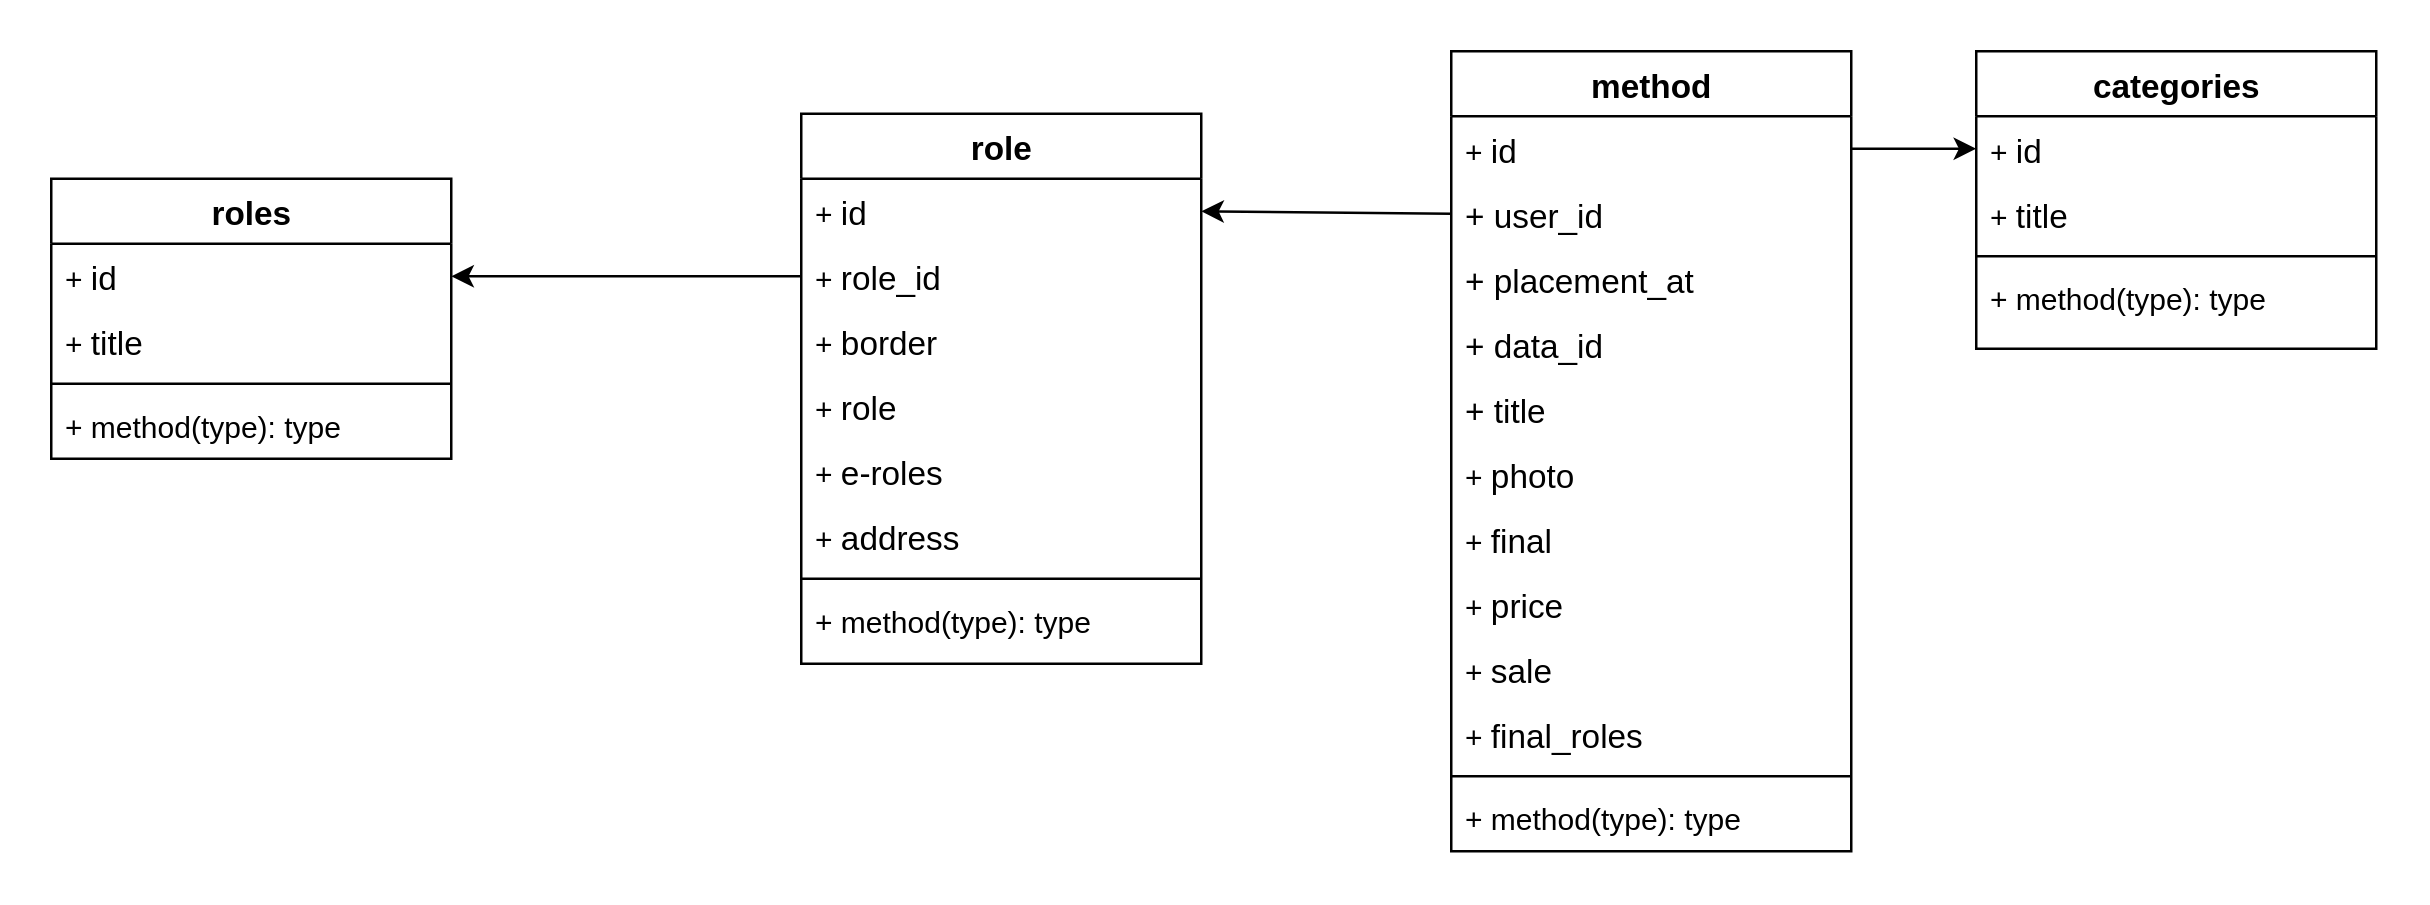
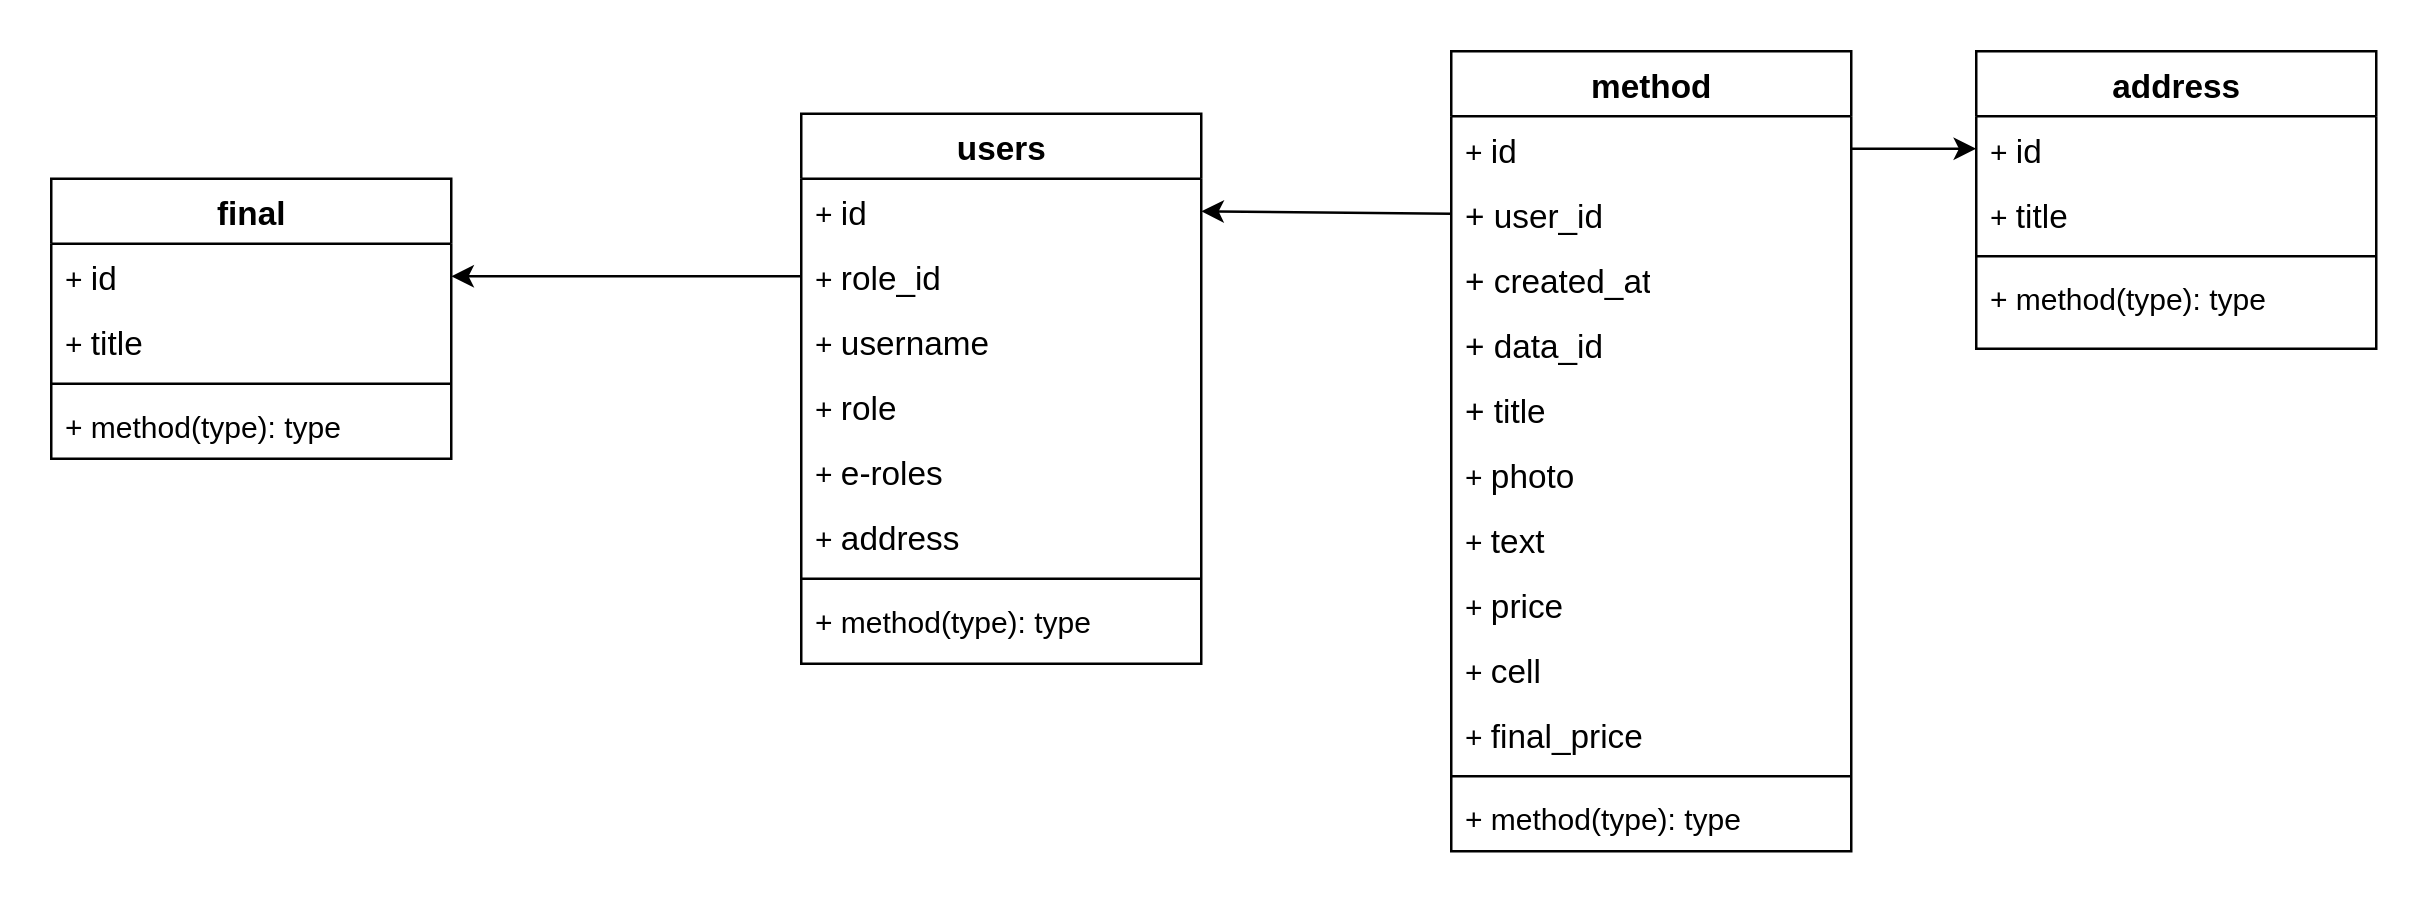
node "categories": label "categories" -> "address"
node "role": label "role" -> "users"
node "roles": label "roles" -> "final"
node "+ placement_at": label "+ placement_at" -> "+ created_at"
node "+ border": label "+ border" -> "+ username"
node "+ final": label "+ final" -> "+ text"
node "+ sale": label "+ sale" -> "+ cell"
node "+ final_roles": label "+ final_roles" -> "+ final_price"
